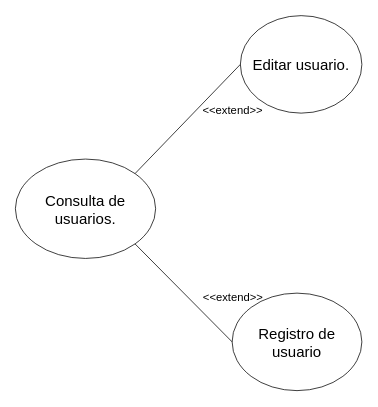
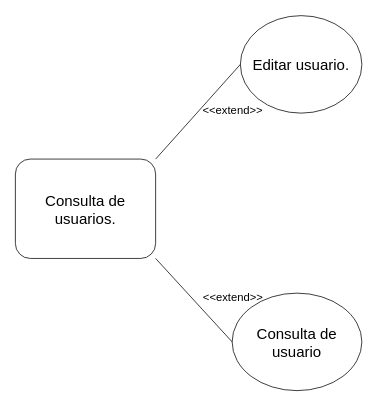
node "Consulta de usuarios.": shape ellipse -> rounded rectangle
node "Registro de usuario": label "Registro de usuario" -> "Consulta de usuario"
